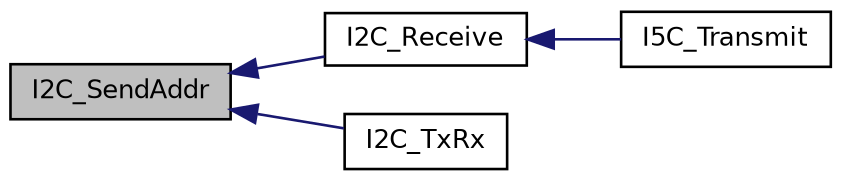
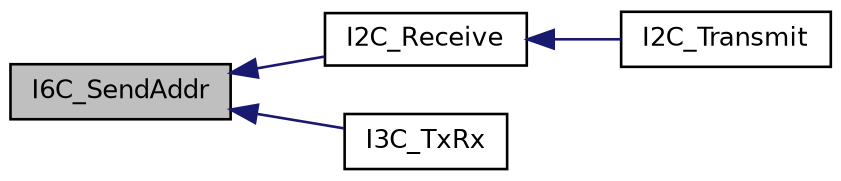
node "I5C_Transmit": label "I5C_Transmit" -> "I2C_Transmit"
node "I2C_SendAddr": label "I2C_SendAddr" -> "I6C_SendAddr"
node "I2C_TxRx": label "I2C_TxRx" -> "I3C_TxRx"
